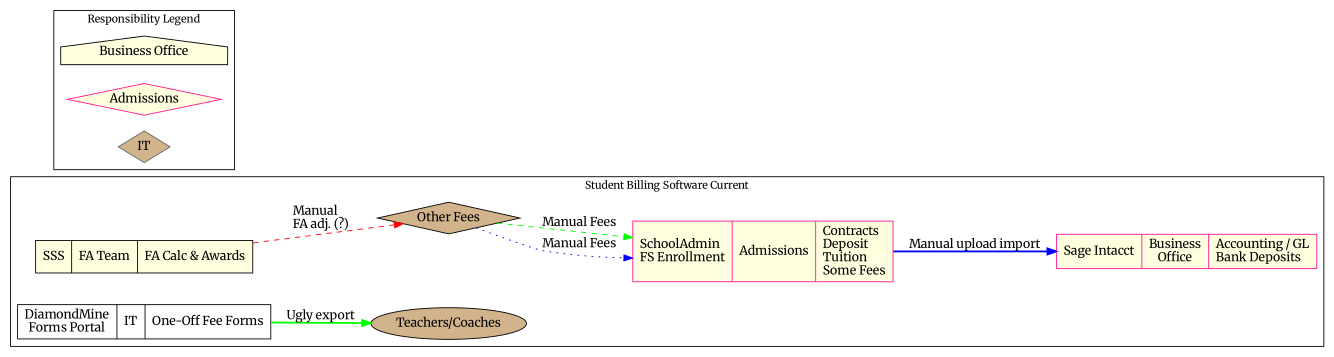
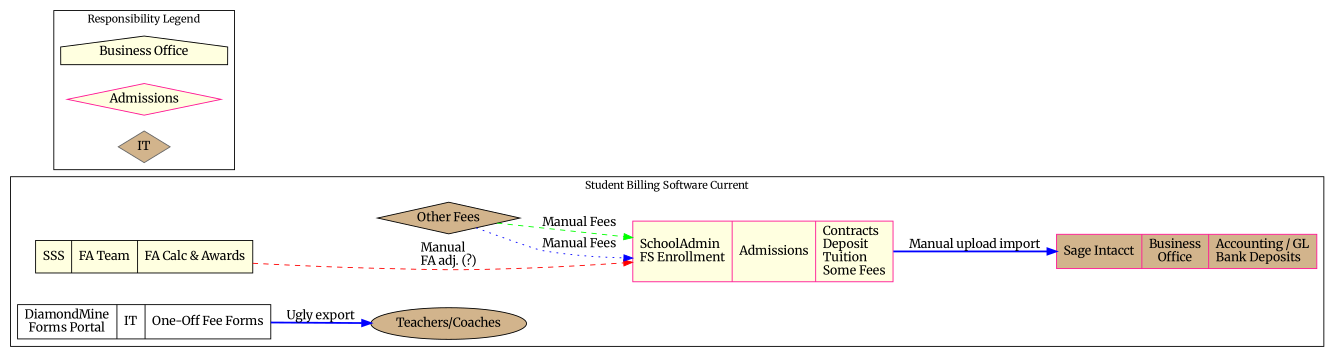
edge "SSS" -> "Other Fees": now "SSS" -> "SchoolAdmin"
node "Sage Intacct": fillcolor lightyellow -> tan
edge "DiamondMine" -> "Teachers/Coaches": color green -> blue
